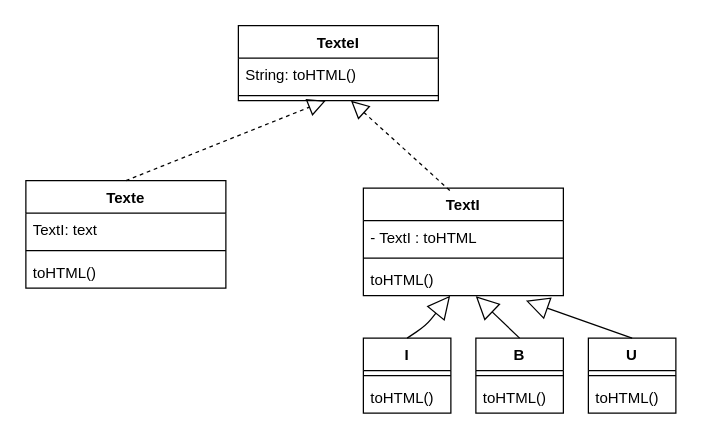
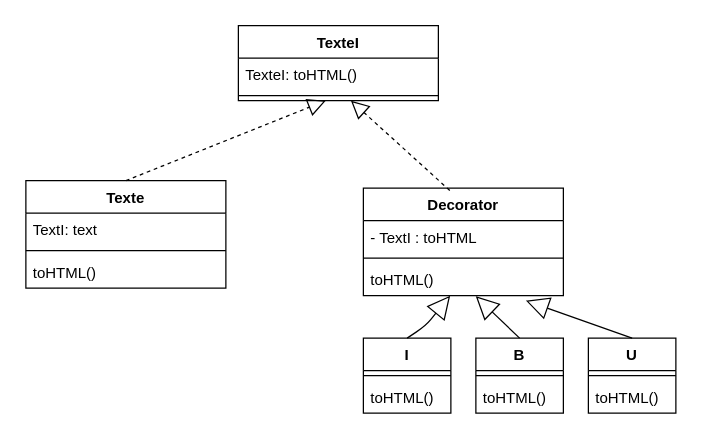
node "String: toHTML()": label "String: toHTML()" -> "TexteI: toHTML()"
node "TextI": label "TextI" -> "Decorator"
